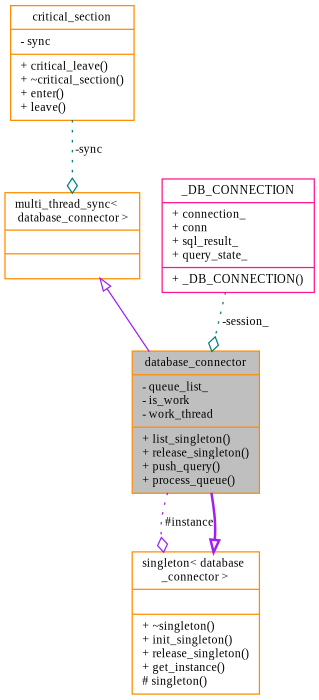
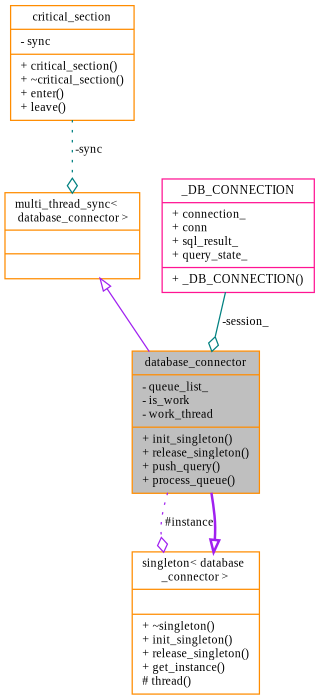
node "critical_section": text "+ critical_leave()" -> "+ critical_section()"
edge "_DB_CONNECTION" -> "database_connector": style dotted -> solid
node "database_connector": text "+ list_singleton()" -> "+ init_singleton()"
node "singleton< database": text "# singleton()" -> "# thread()"
